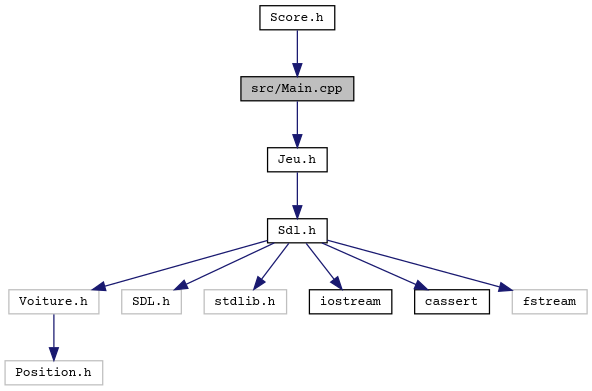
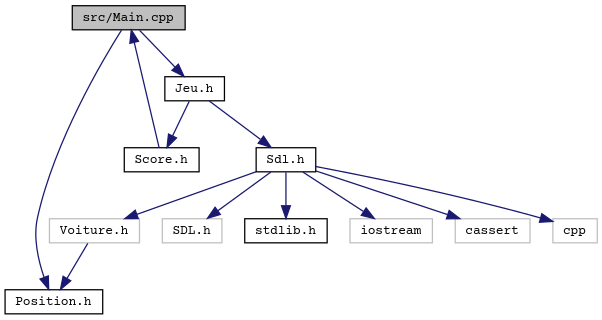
edge "Jeu.h" -> "Score.h": added
edge "src/Main.cpp" -> "Position.h": added
node "stdlib.h": color grey75 -> black
node "iostream": color black -> grey75
node "cassert": color black -> grey75
node "fstream": label "fstream" -> "cpp"
node "Position.h": color grey75 -> black
